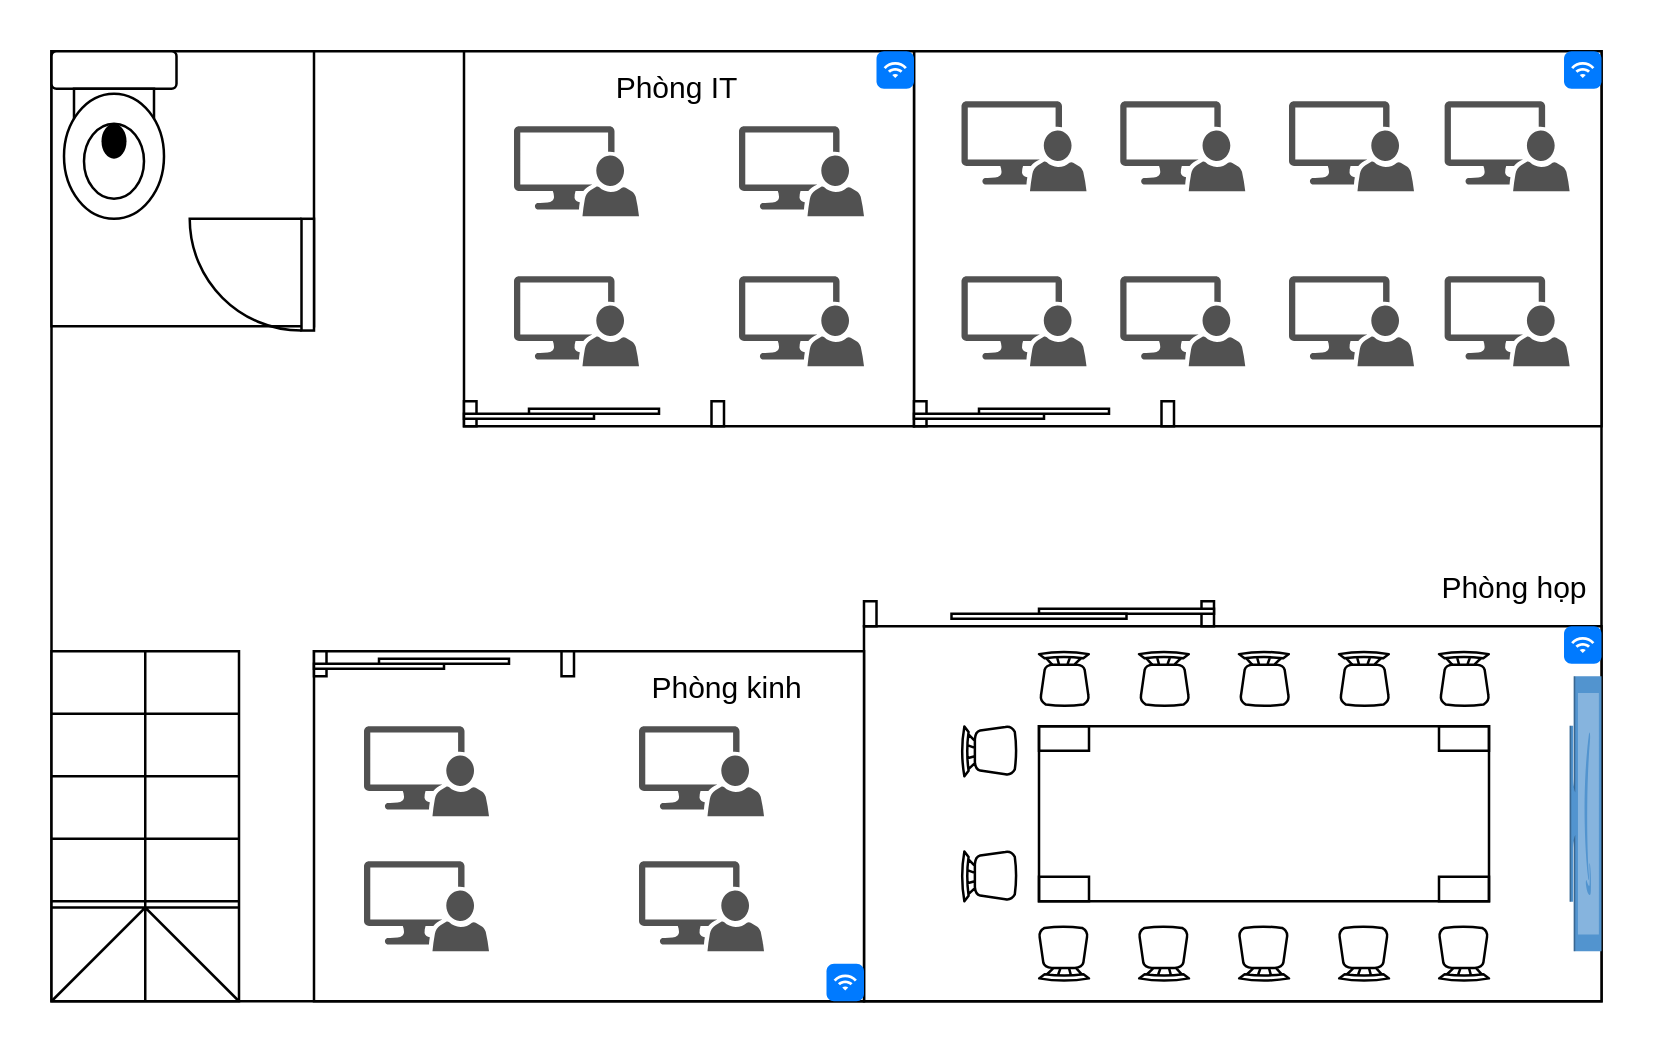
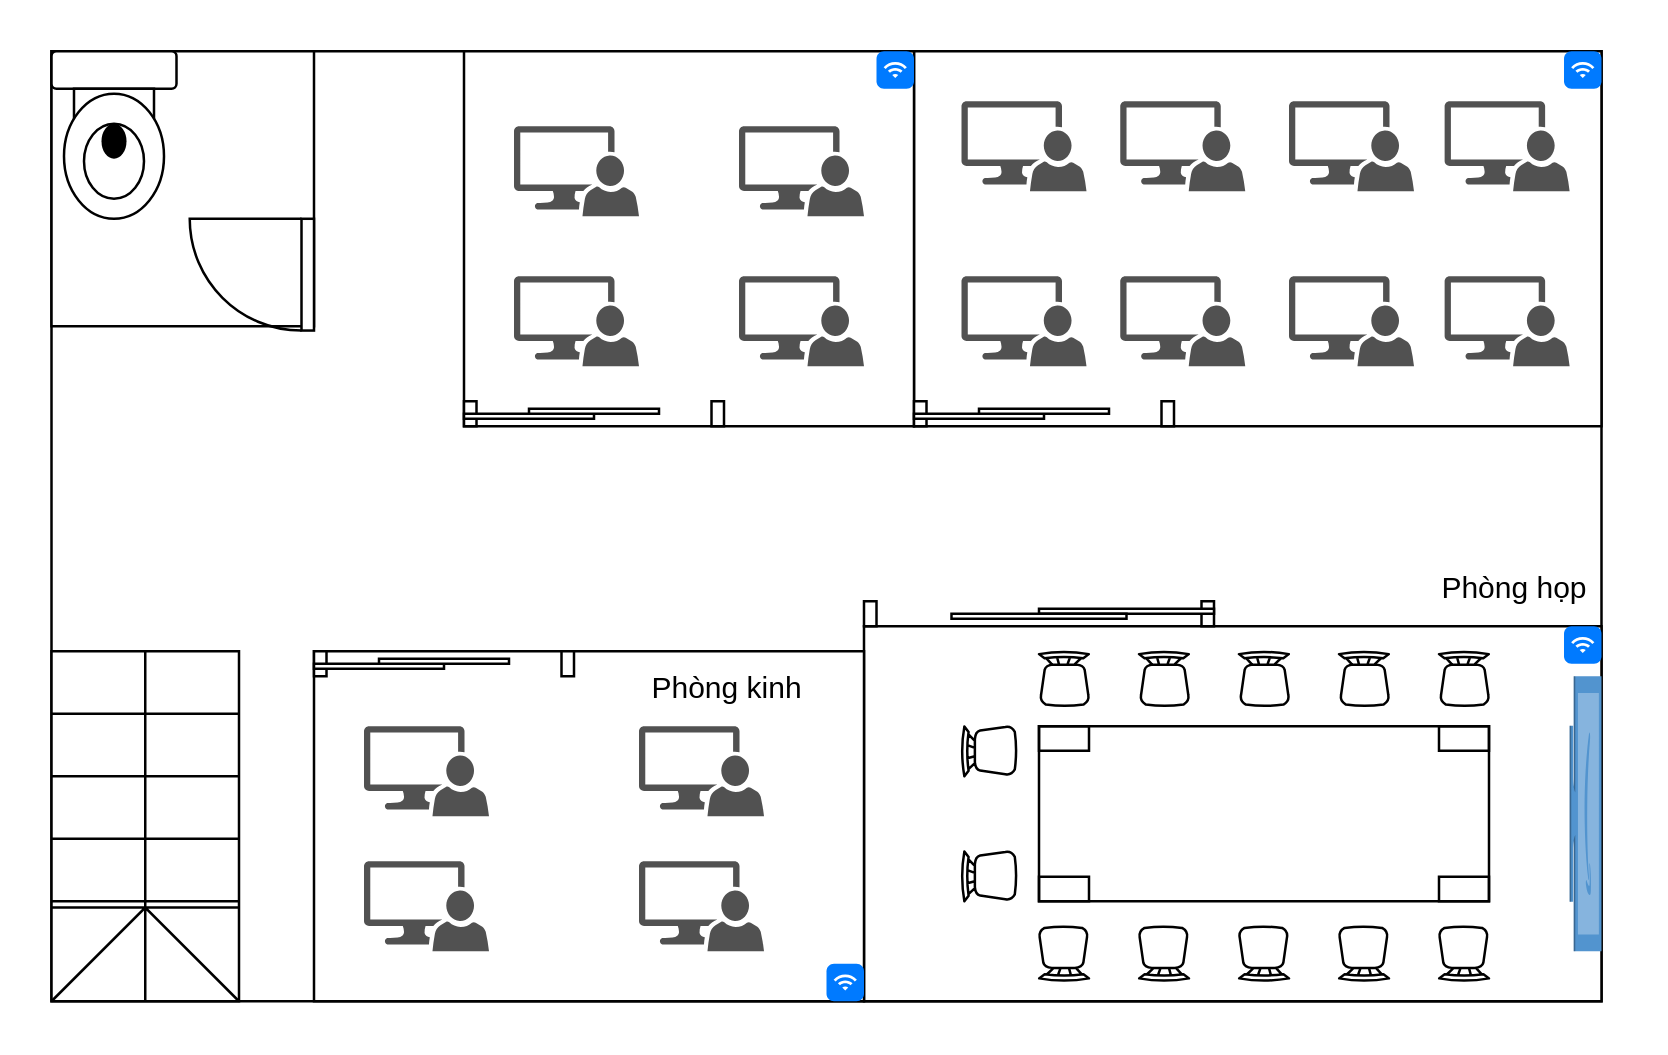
node "Phòng IT": removed
